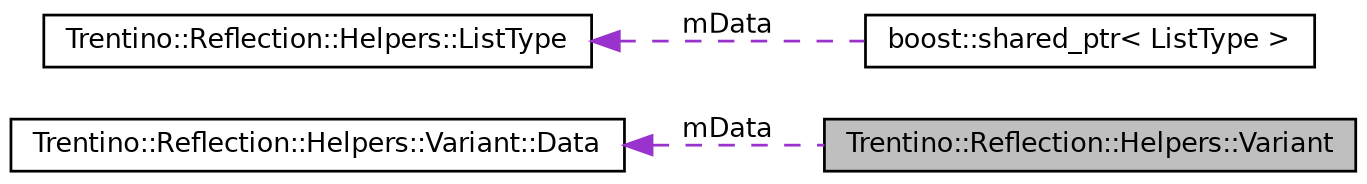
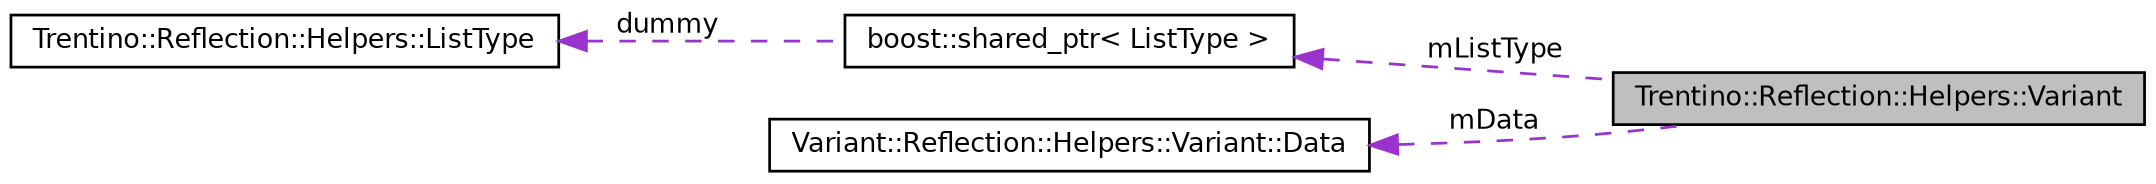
edge "boost::shared_ptr< ListType >" -> "Trentino::Reflection::Helpers::ListType": label " mData" -> " dummy"
edge "Trentino::Reflection::Helpers::Variant" -> "boost::shared_ptr< ListType >": added, label "mListType"
node "Trentino::Reflection::Helpers::Variant::Data": label "Trentino::Reflection::Helpers::Variant::Data" -> "Variant::Reflection::Helpers::Variant::Data"
